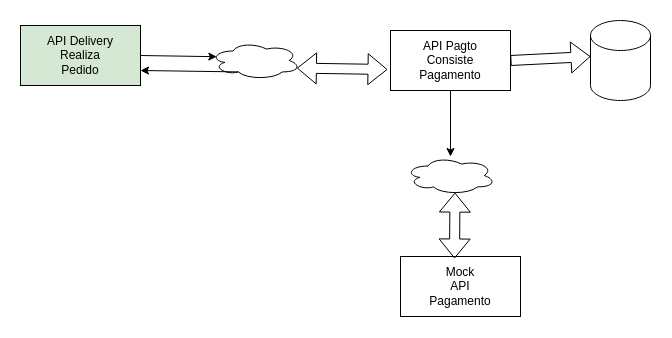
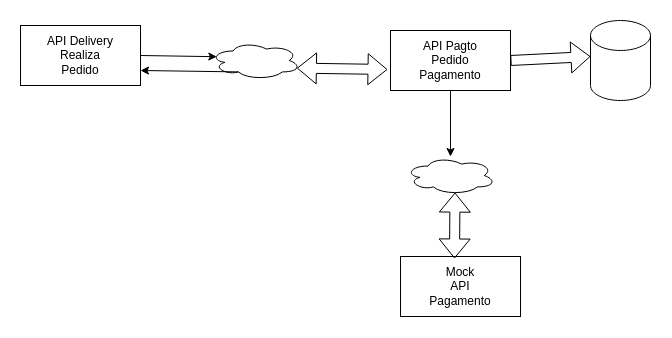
node "API Delivery Realiza Pedido": fillcolor #d5e8d4 -> #ffffff
node "API Pagto Consiste Pagamento": label "API Pagto Consiste Pagamento" -> "API Pagto Pedido Pagamento"
